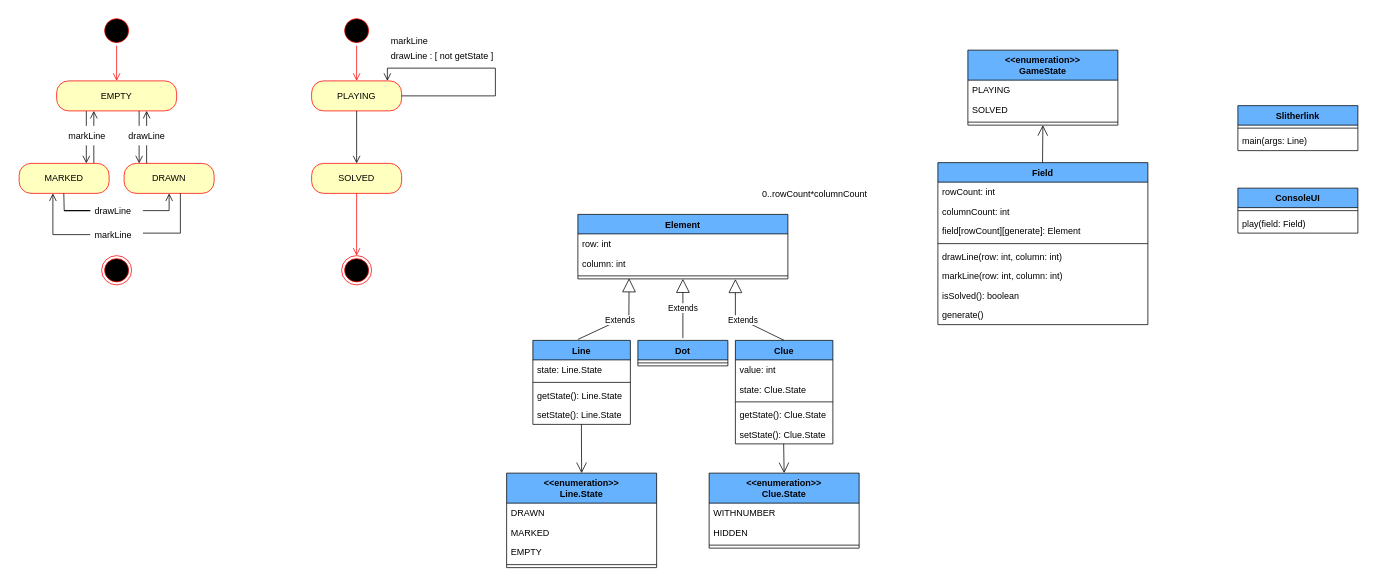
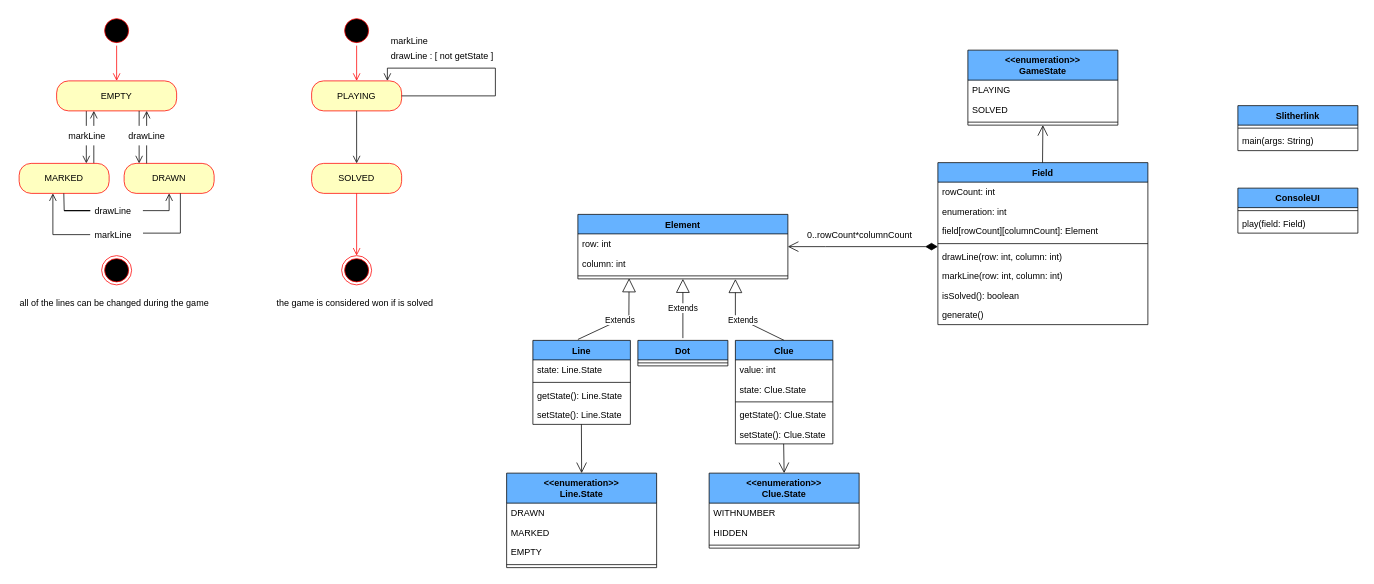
node "main(args: Line)": label "main(args: Line)" -> "main(args: String)"
node "0..rowCount*columnCount": moved (818, 193) -> (863, 234)
node "columnCount: int": label "columnCount: int" -> "enumeration: int"
node "field[rowCount][generate]: Element": label "field[rowCount][generate]: Element" -> "field[rowCount][columnCount]: Element"
edge "Field" -- "Element": added
node "all of the lines can be changed during the game": added
node "the game is considered won if is solved": added
